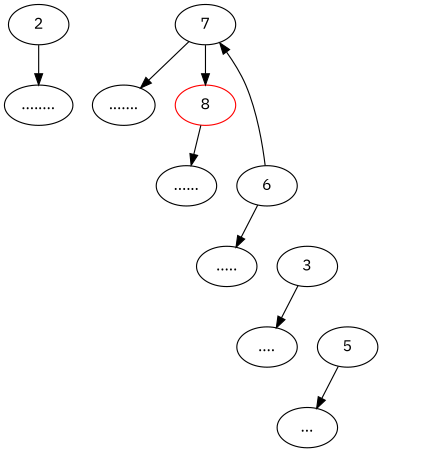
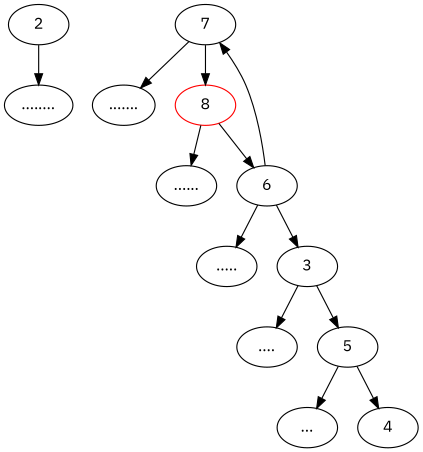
edge "8" -> "6": added
edge "6" -> "3": added
edge "3" -> "5": added
node "4": added
